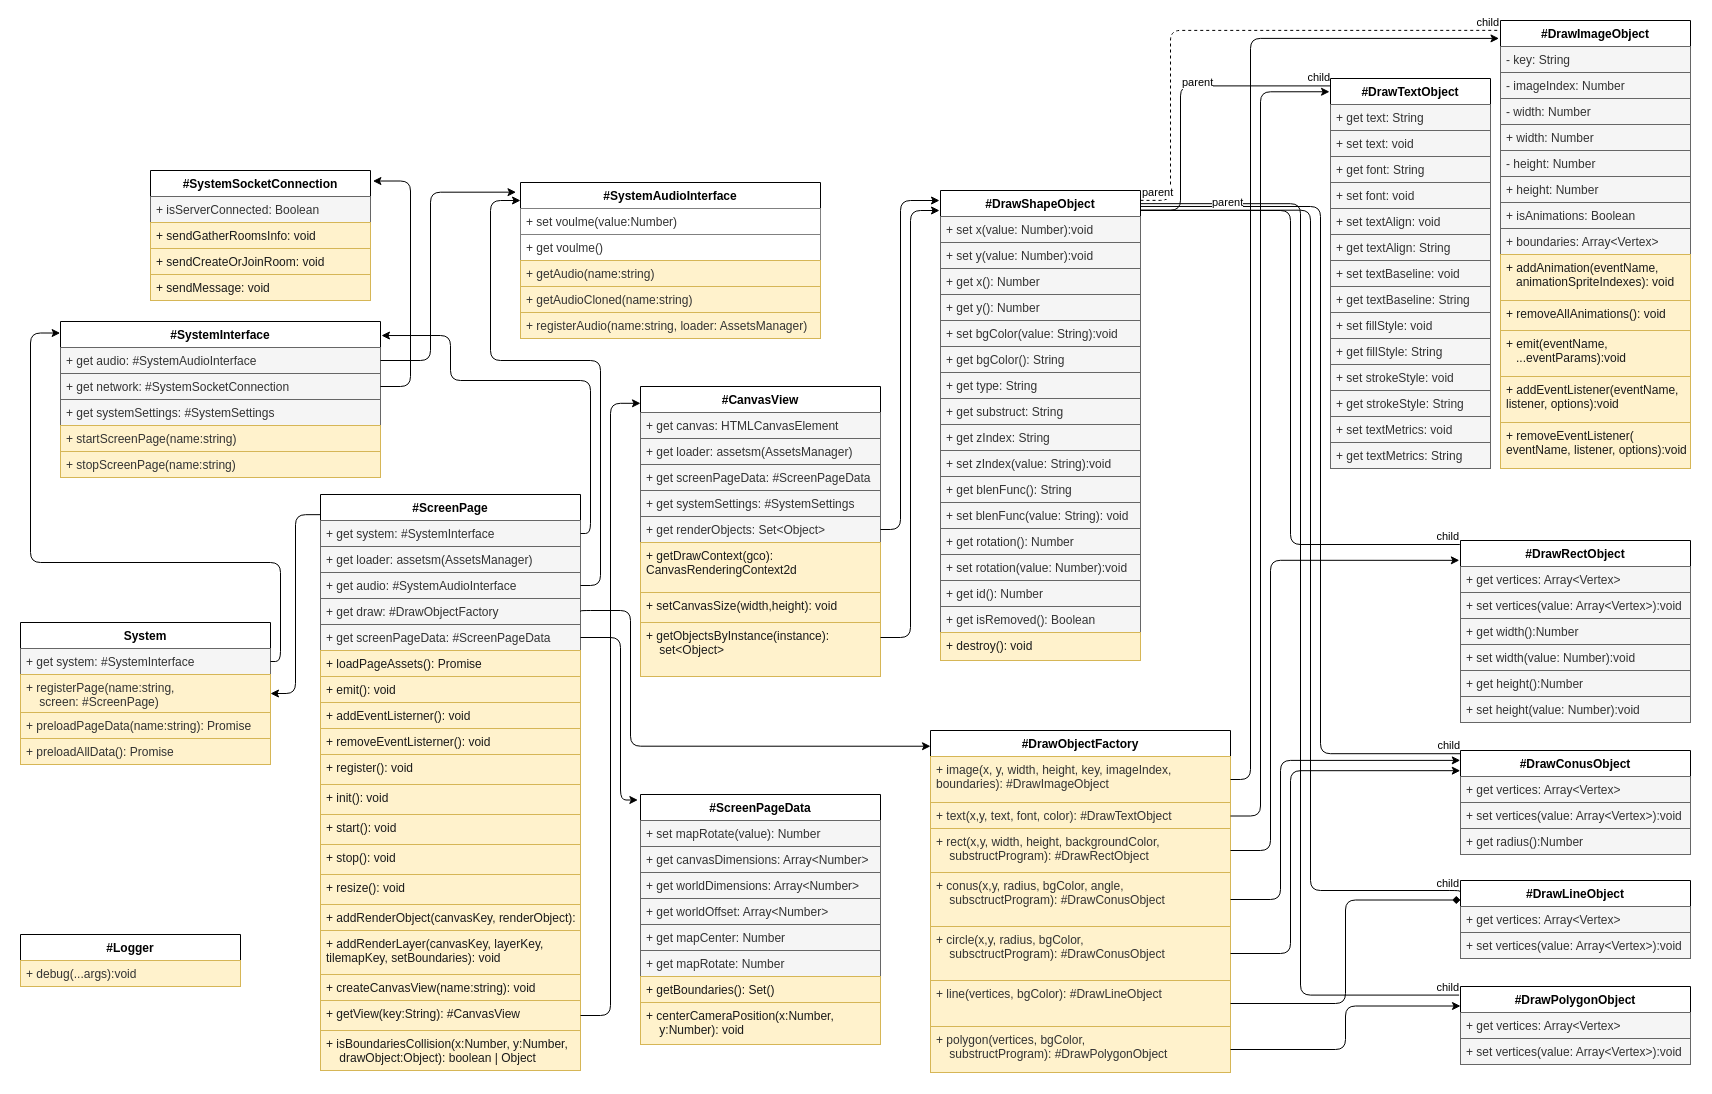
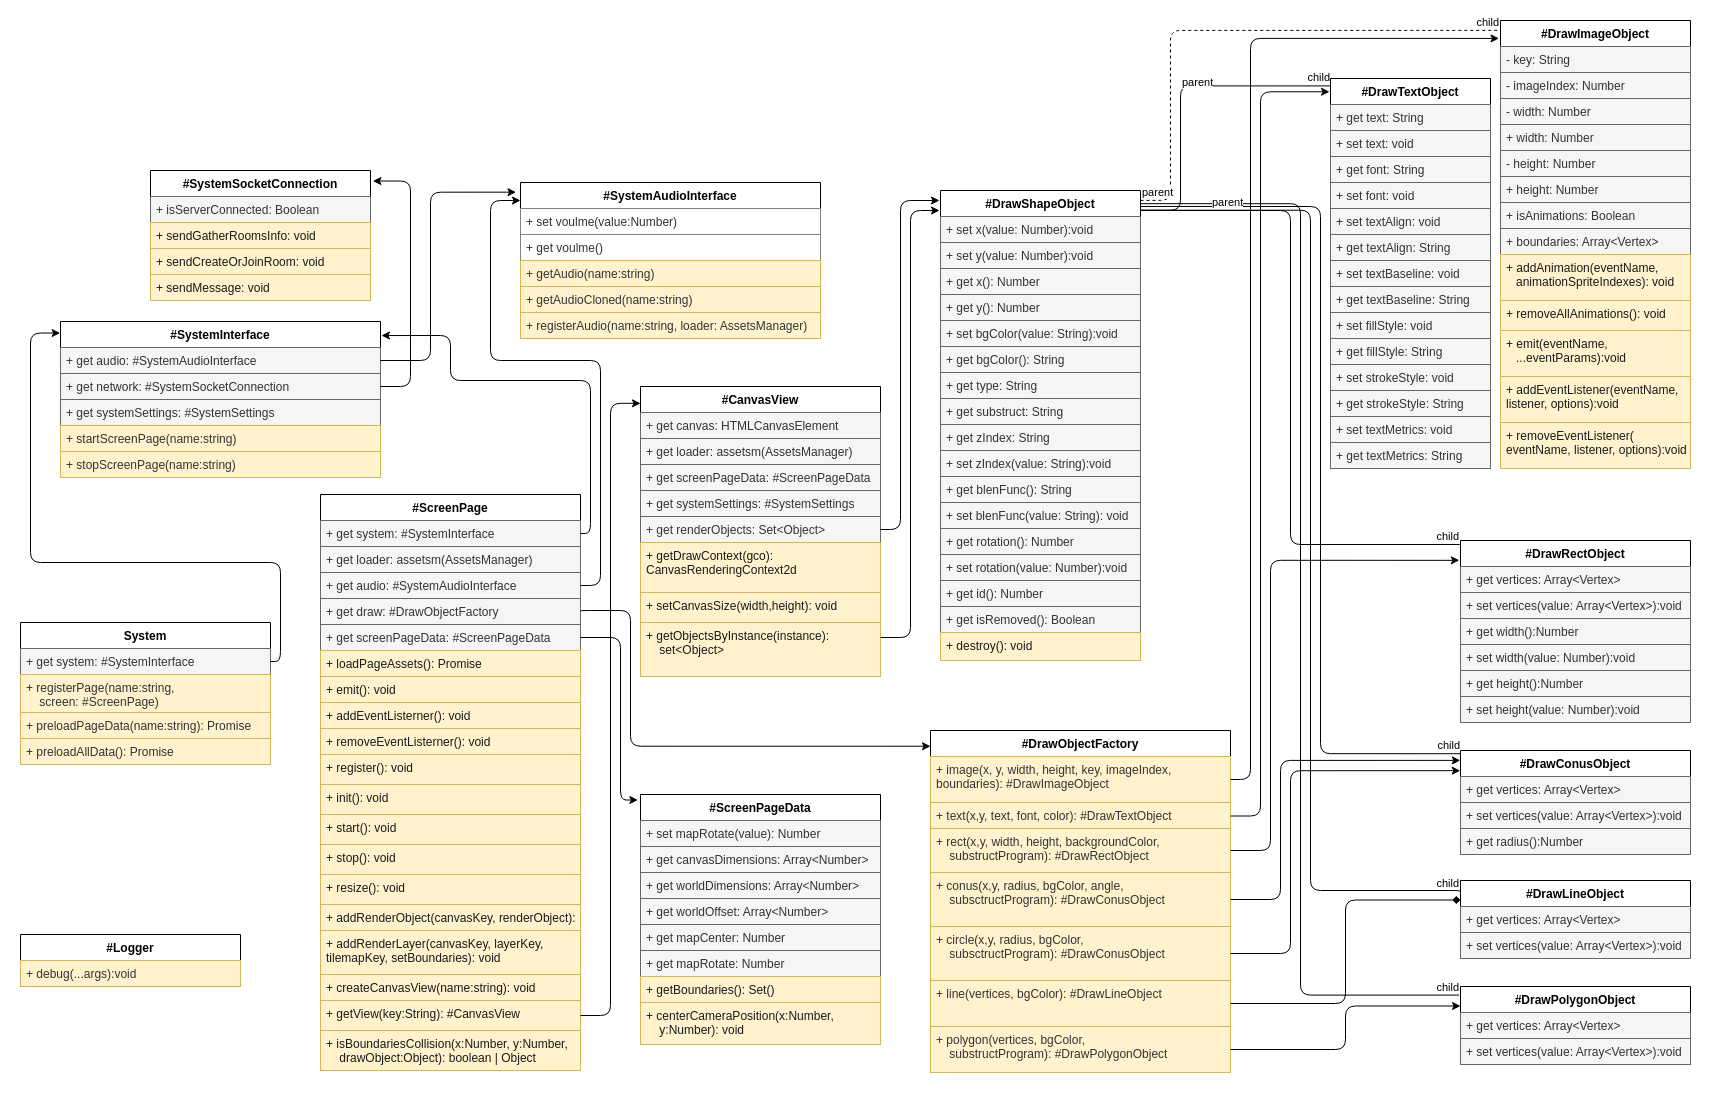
edge "#ScreenPage" -> "System": removed
